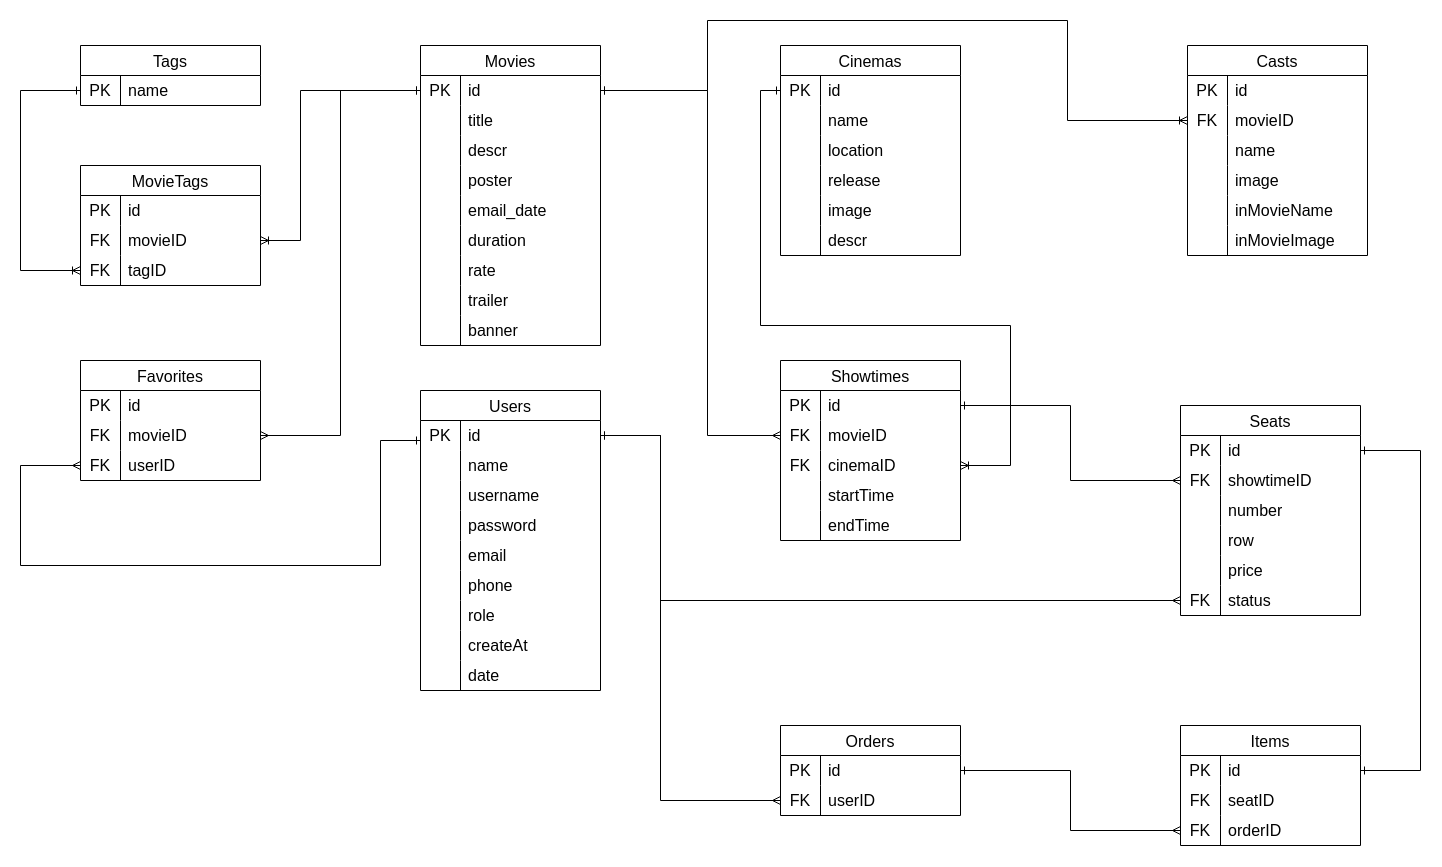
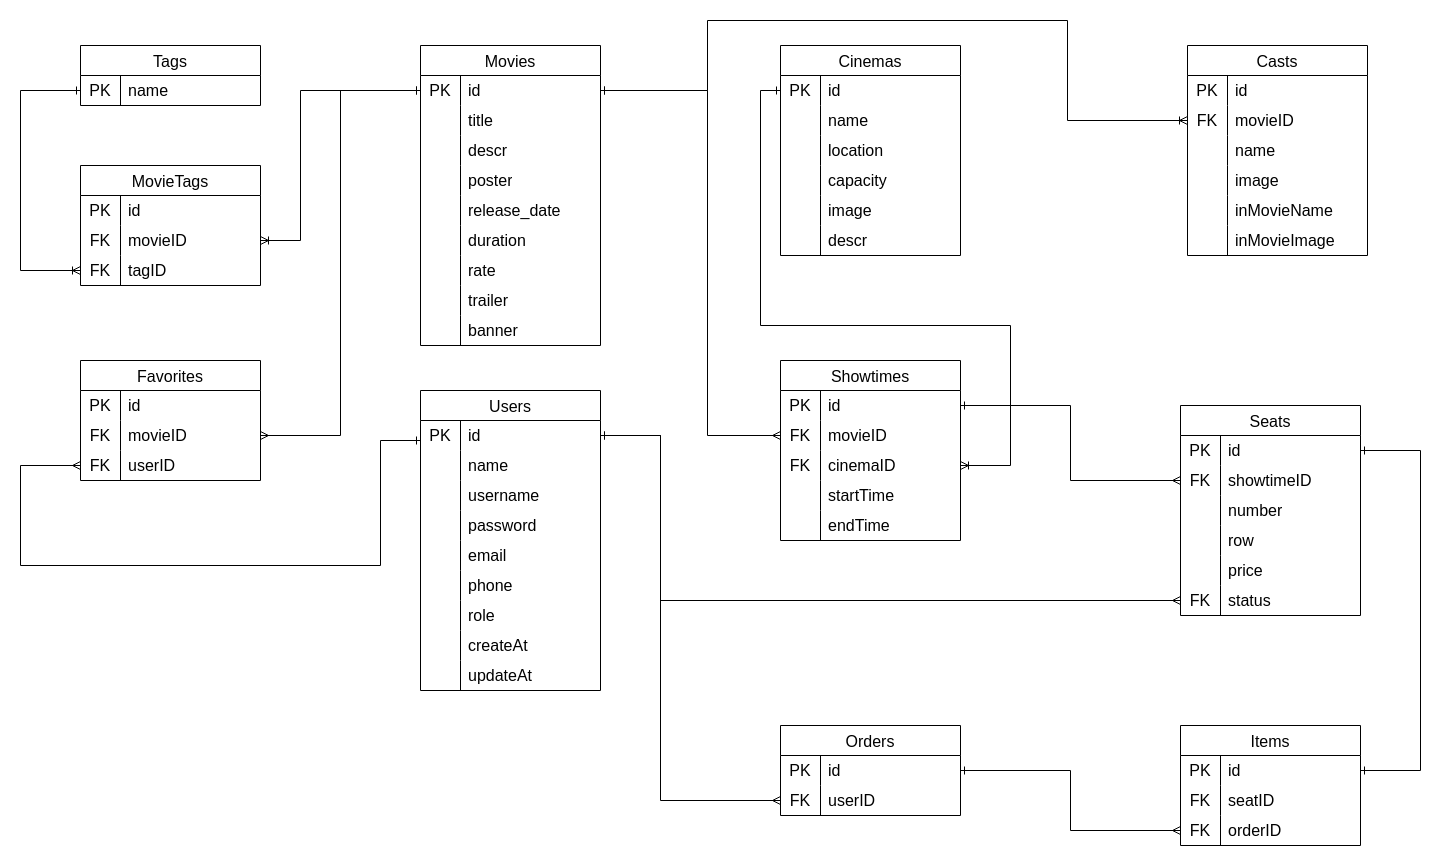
node "release": label "release" -> "capacity"
node "email_date": label "email_date" -> "release_date"
node "date": label "date" -> "updateAt"
